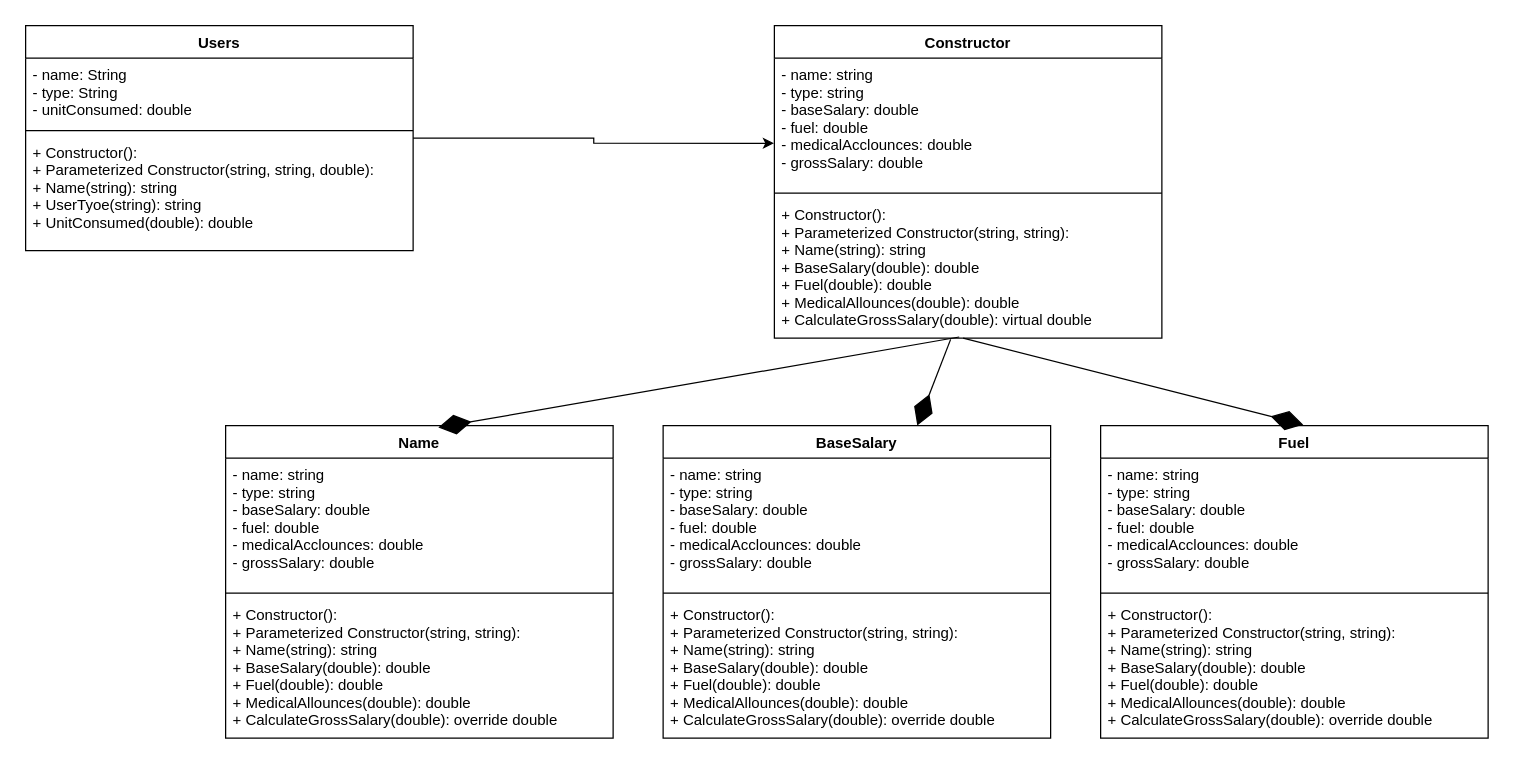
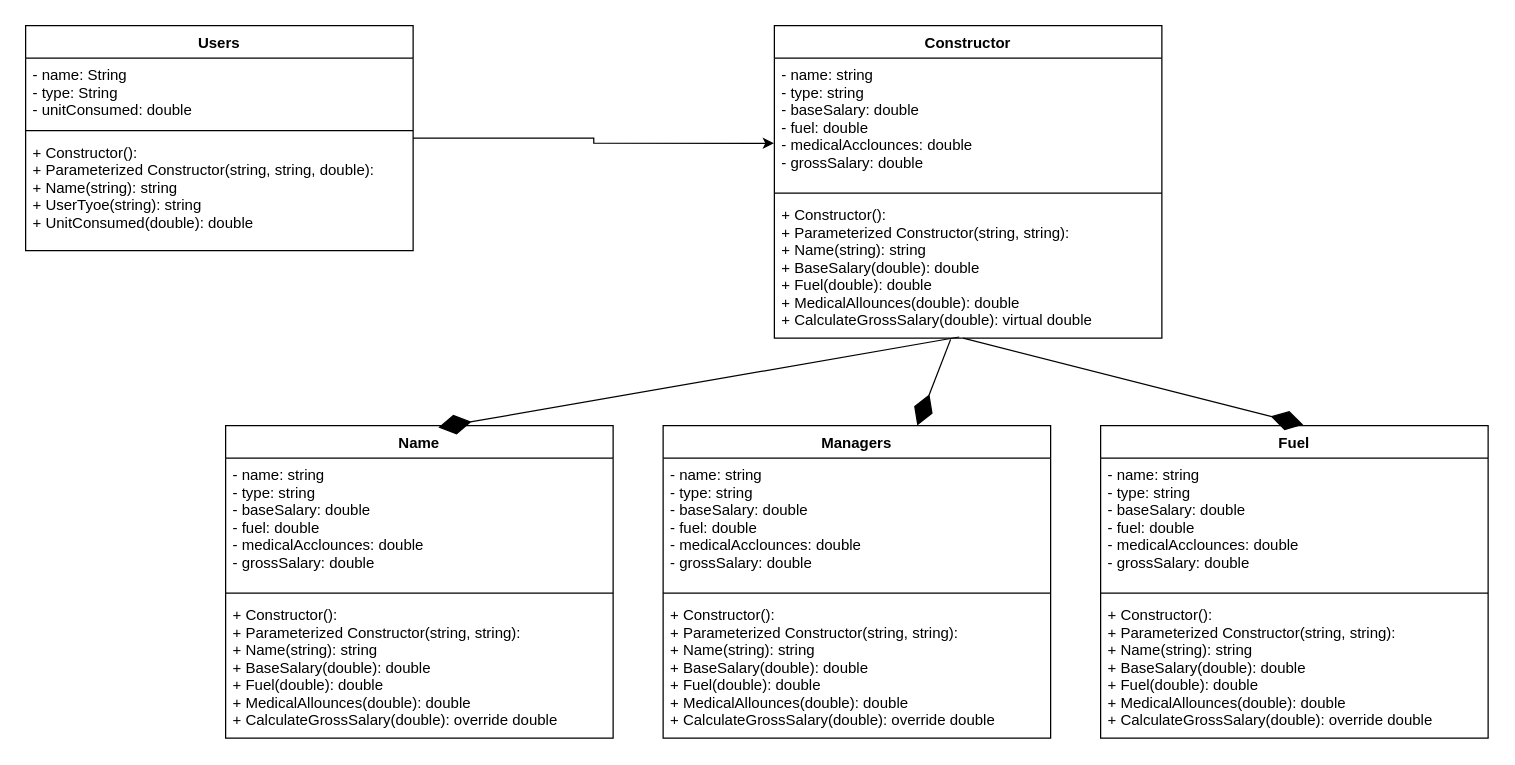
node "BaseSalary": label "BaseSalary" -> "Managers"
